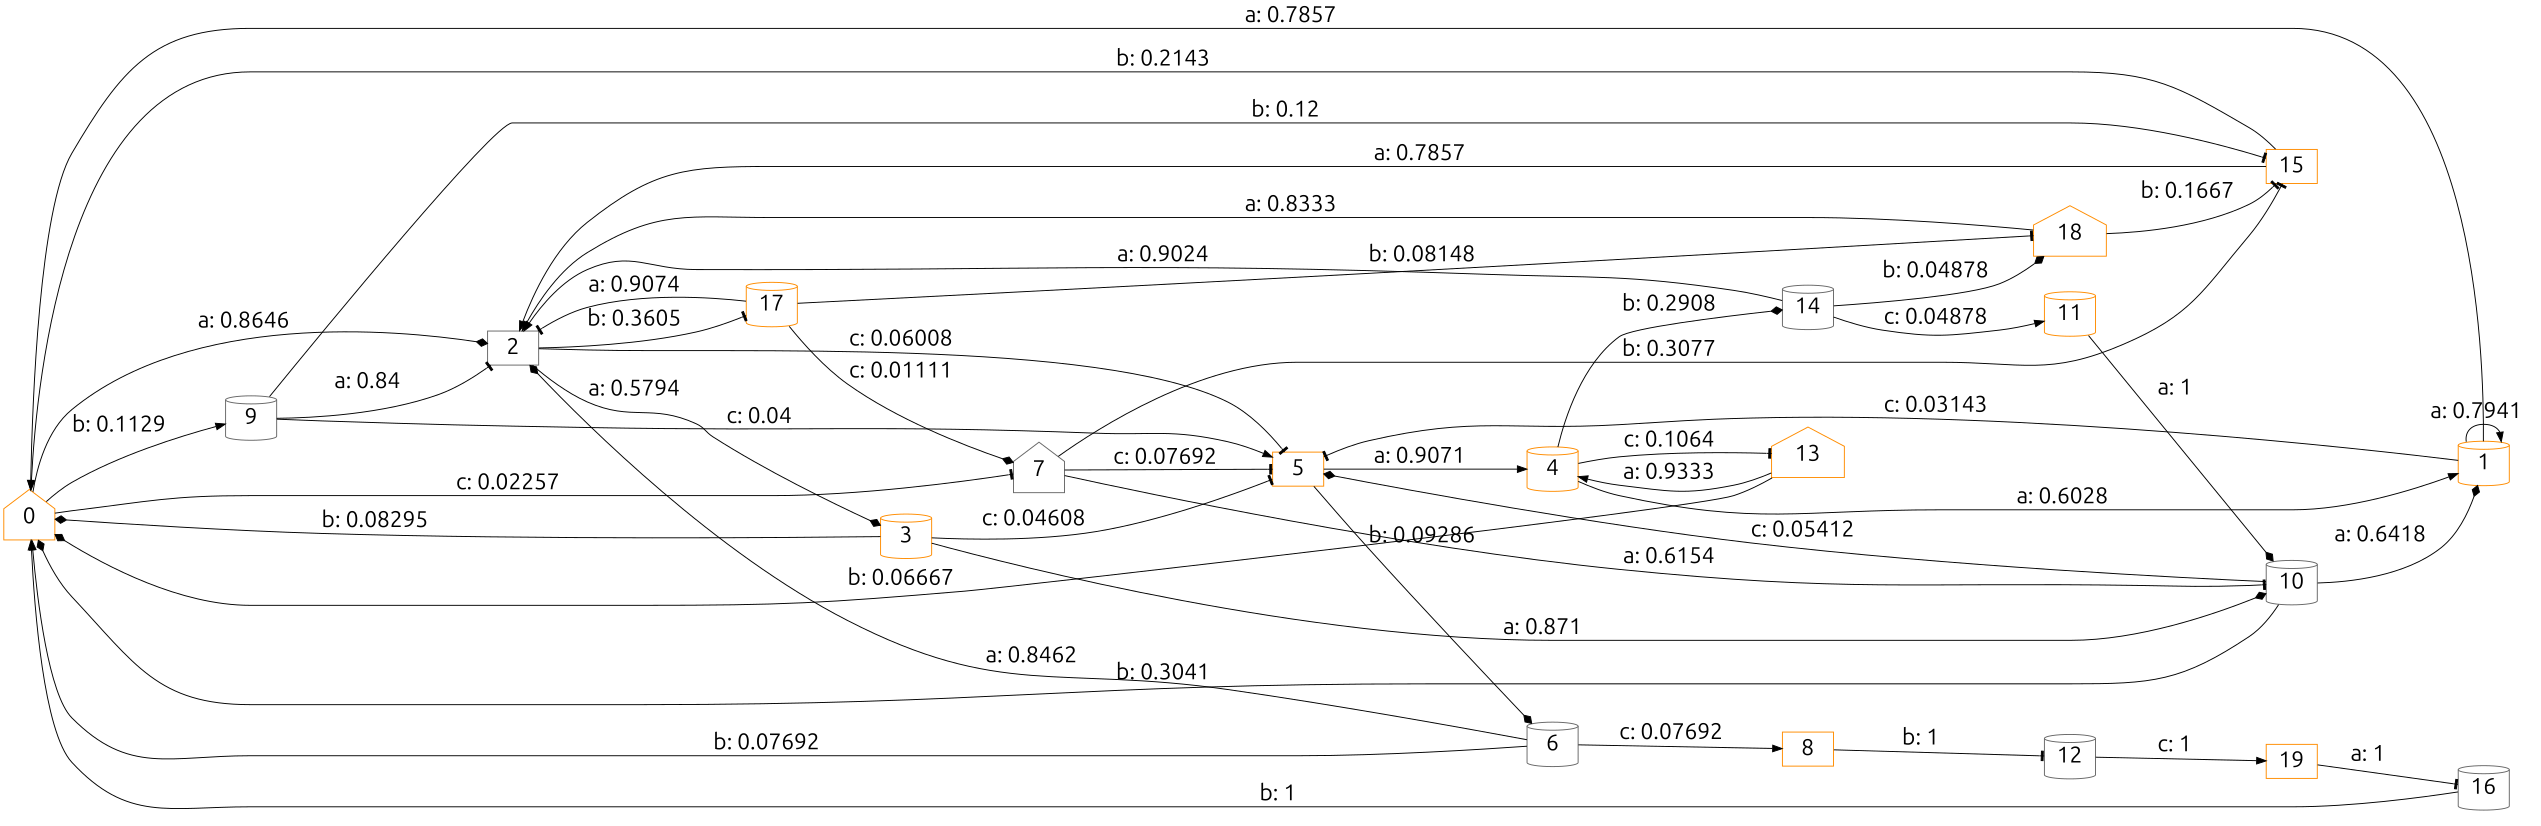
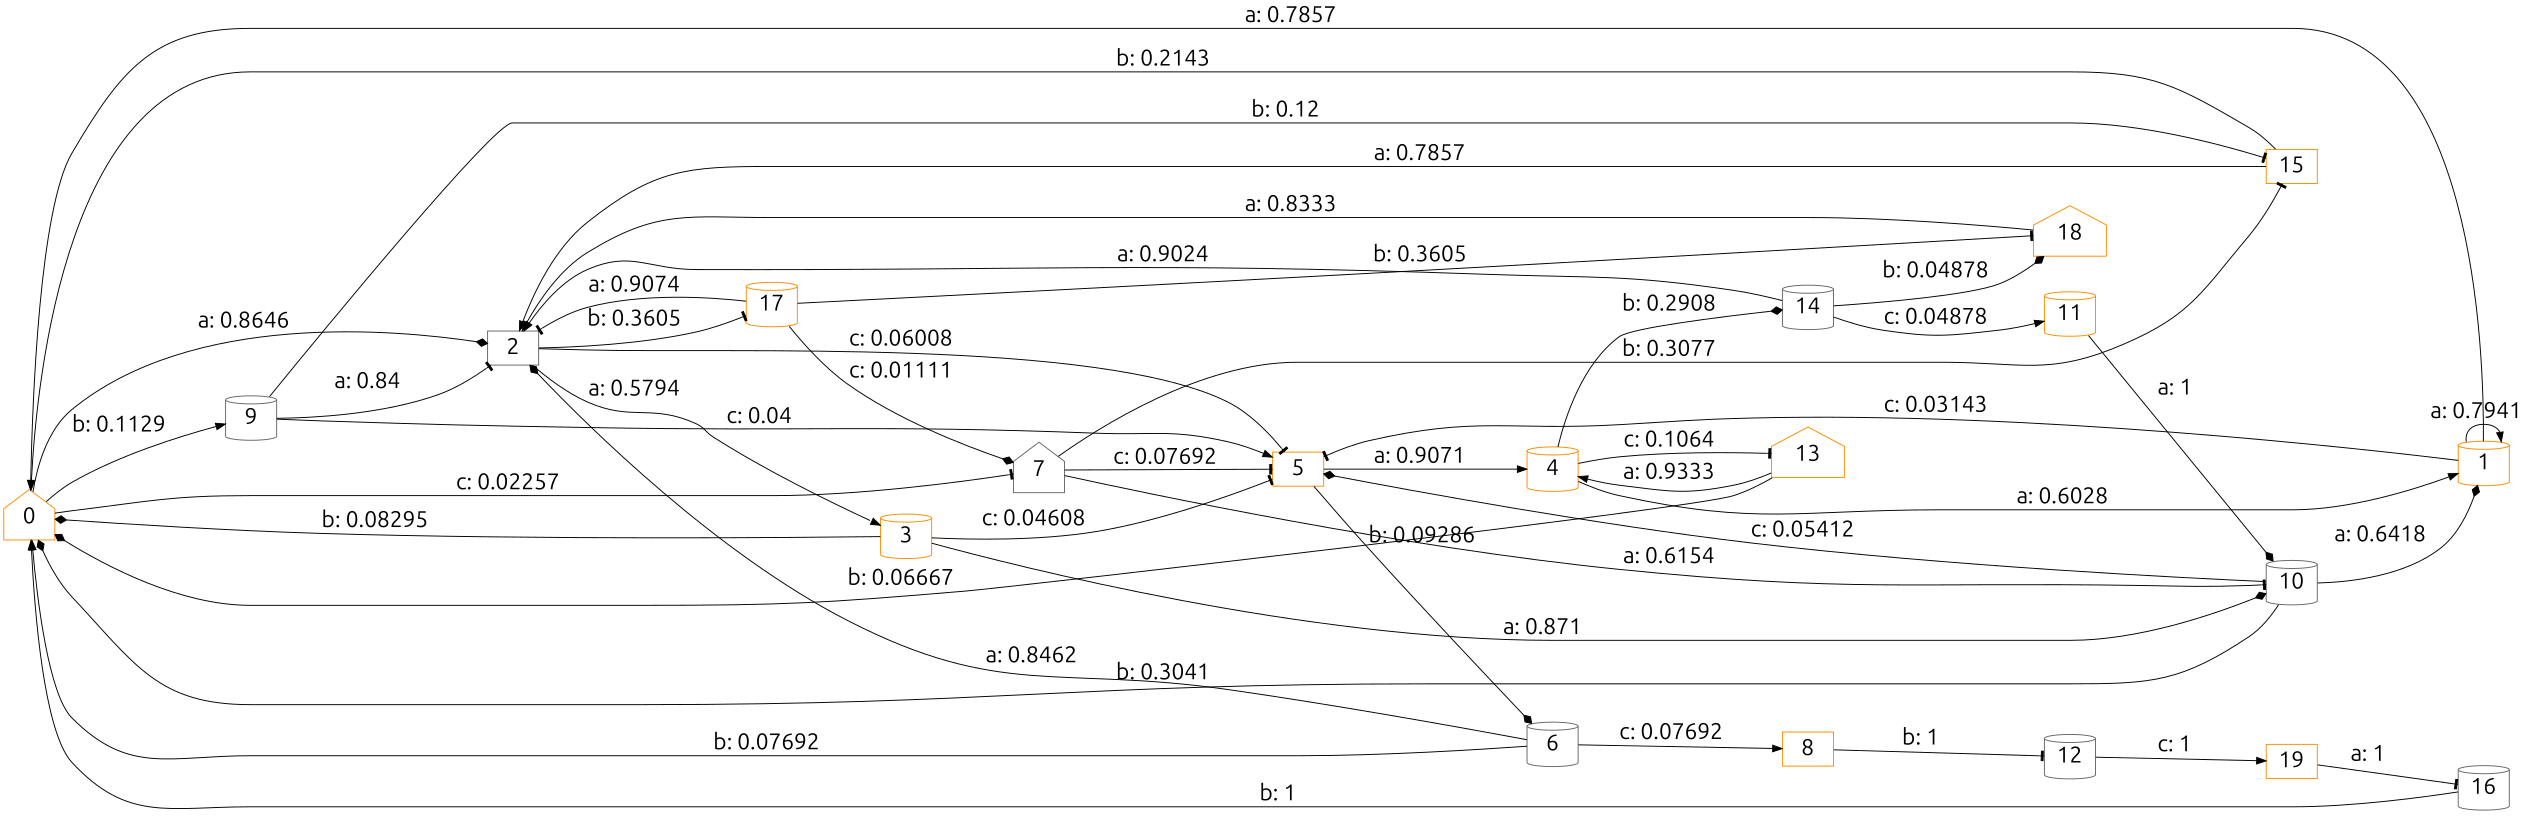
edge "18" -> "15": removed, label "b: 0.1667"
edge "17" -> "18": label "b: 0.08148  " -> "b: 0.3605   "
edge "2" -> "3": arrowhead diamond -> normal
